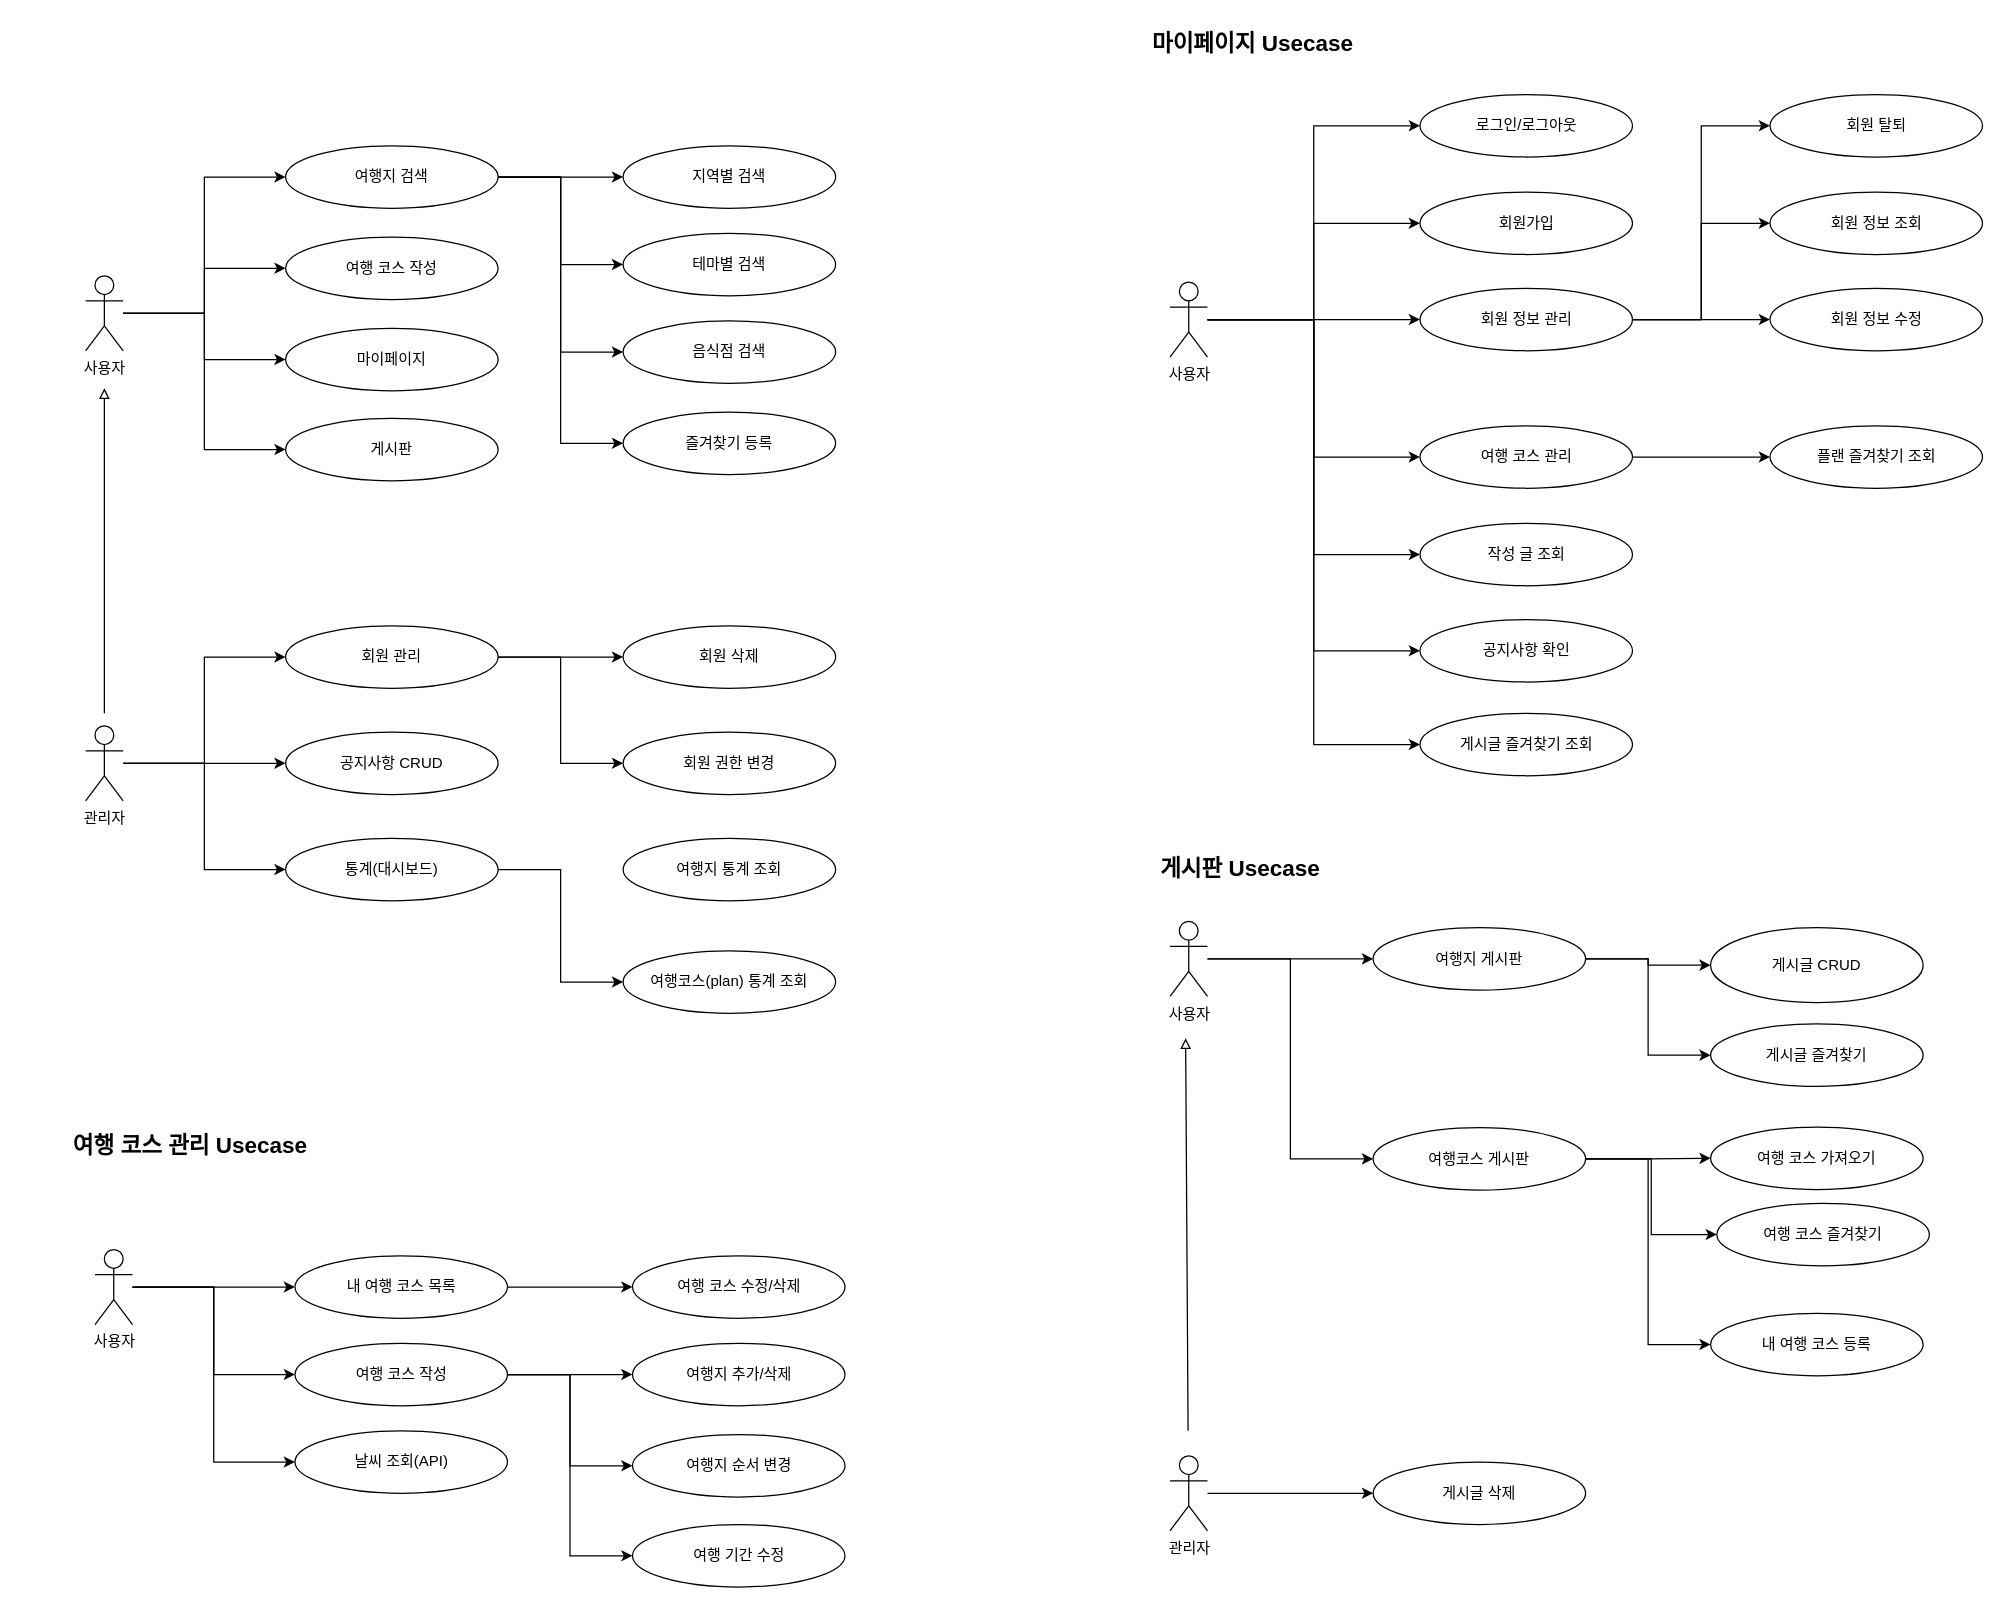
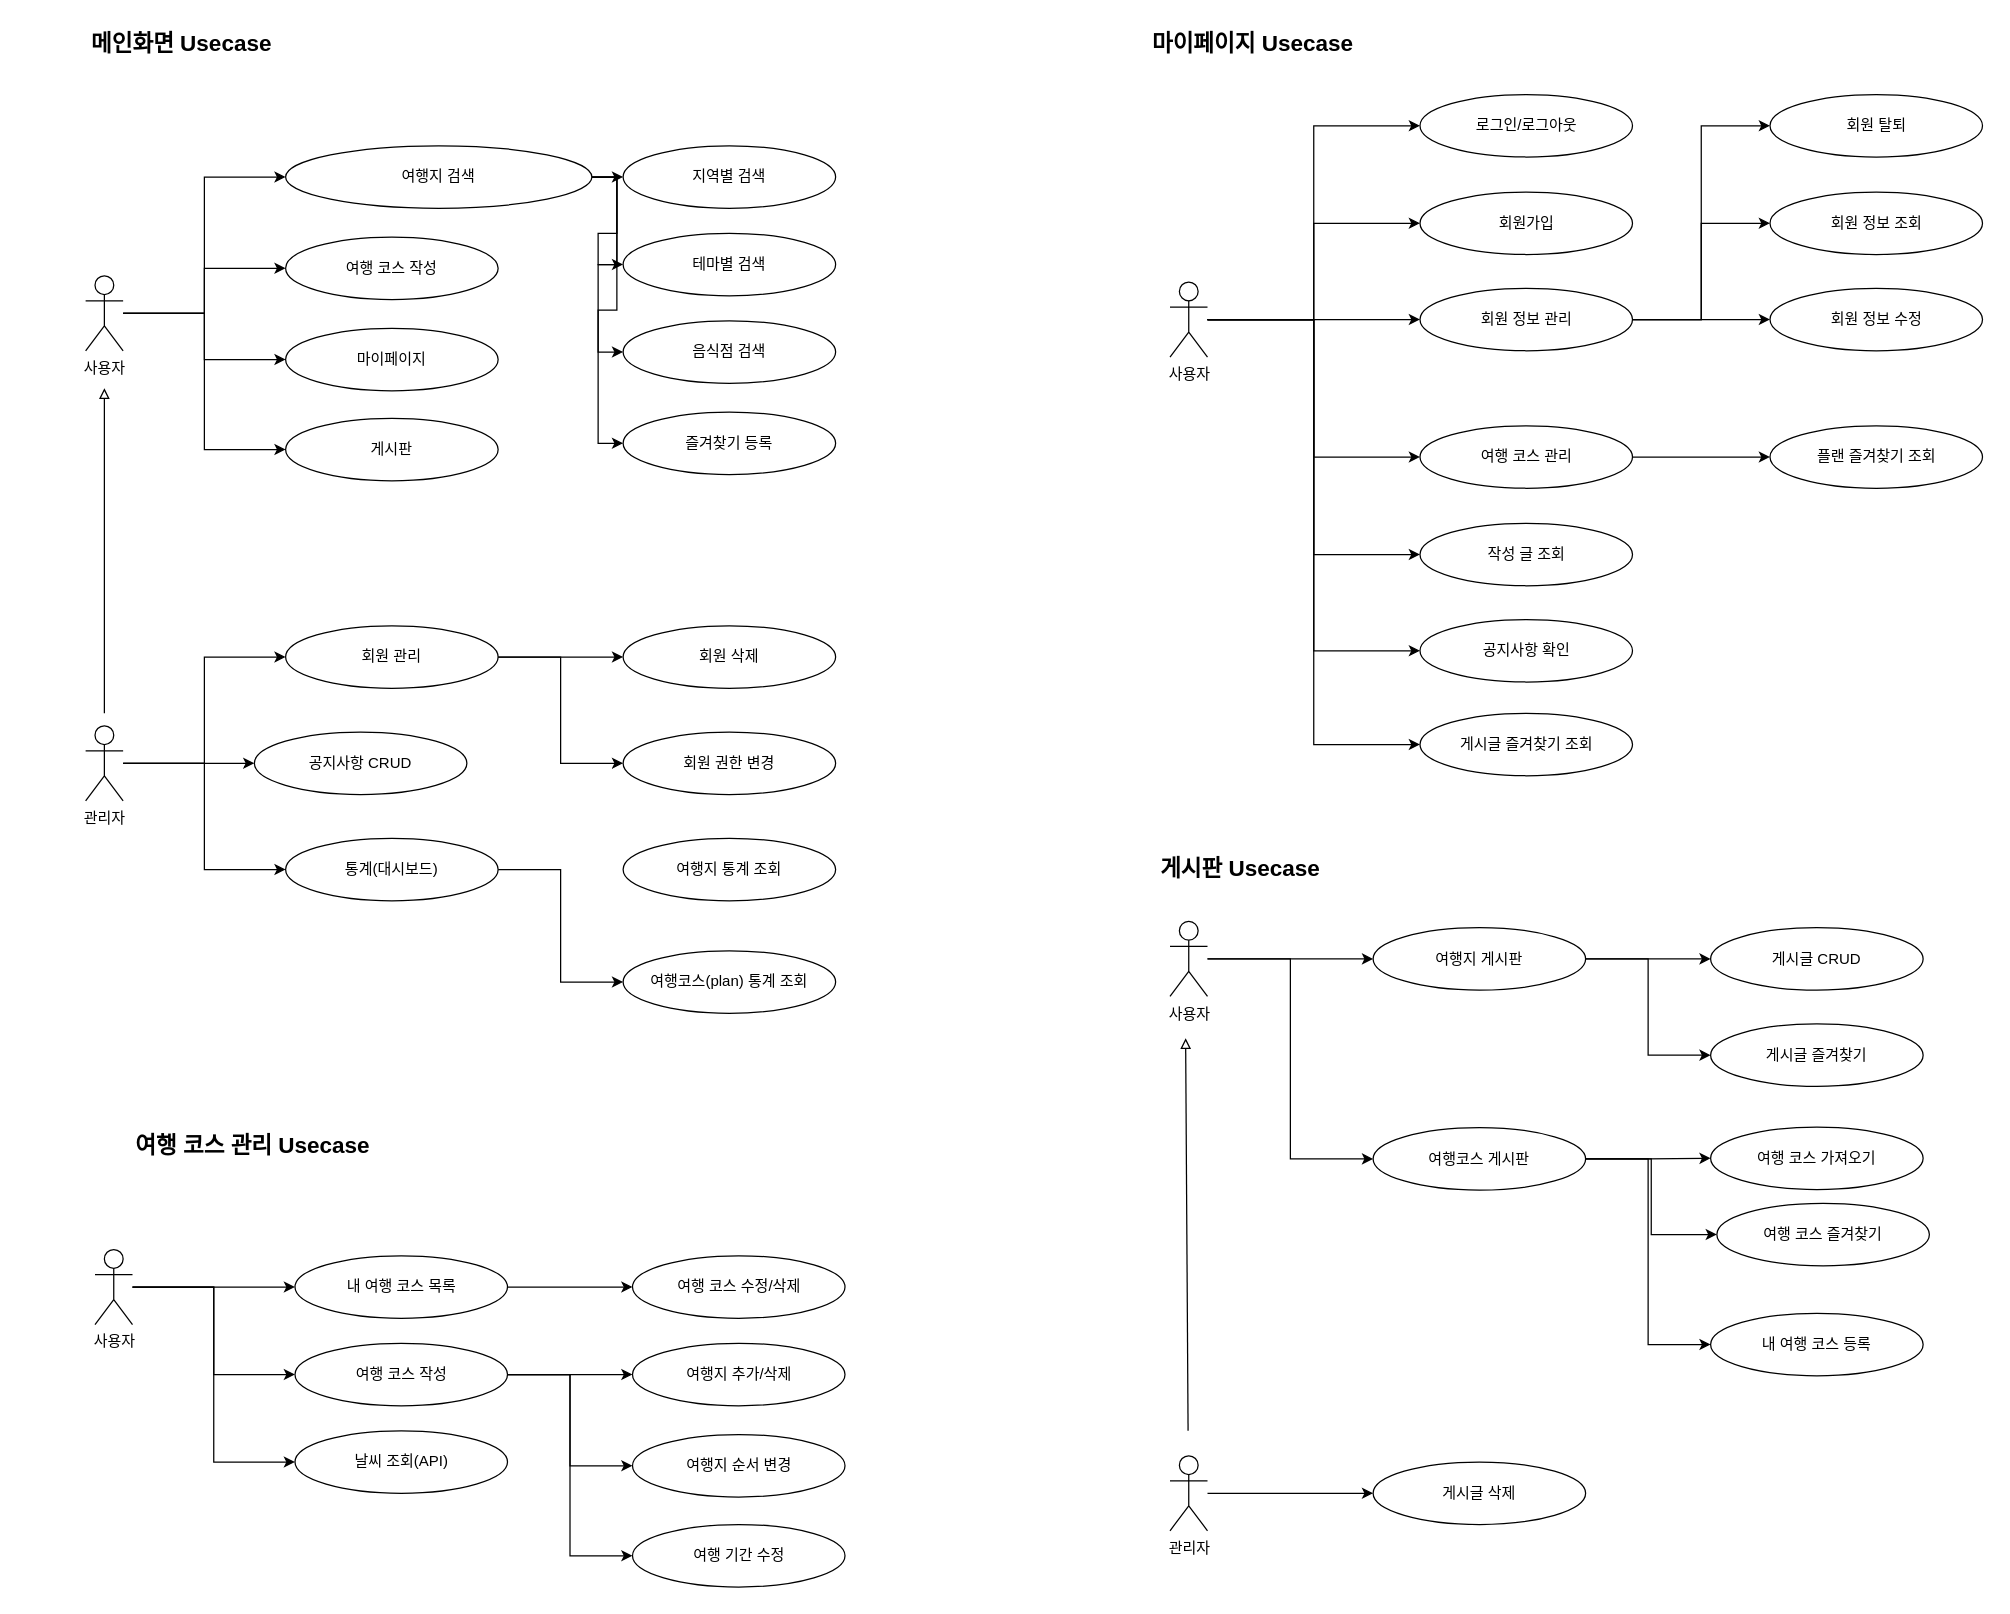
node "메인화면 Usecase": added
node "여행지 검색": size 213x63 -> 306x63
node "공지사항 CRUD": moved (392, 763) -> (361, 763)
node "게시글 CRUD": size 213x75 -> 213x63
node "여행 코스 관리 Usecase": moved (190, 1146) -> (253, 1146)
